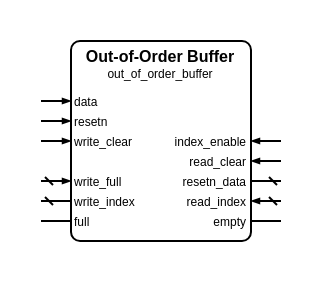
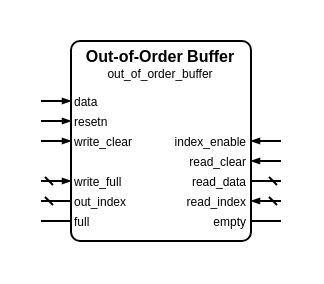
node "resetn_data": label "resetn_data" -> "read_data"
node "write_index": label "write_index" -> "out_index"
